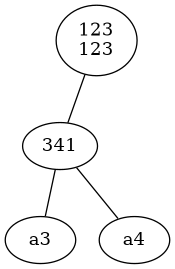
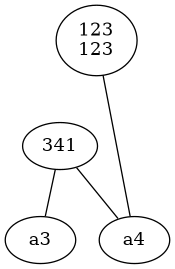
edge "123 123" -- "341": now "123 123" -- "a4"
